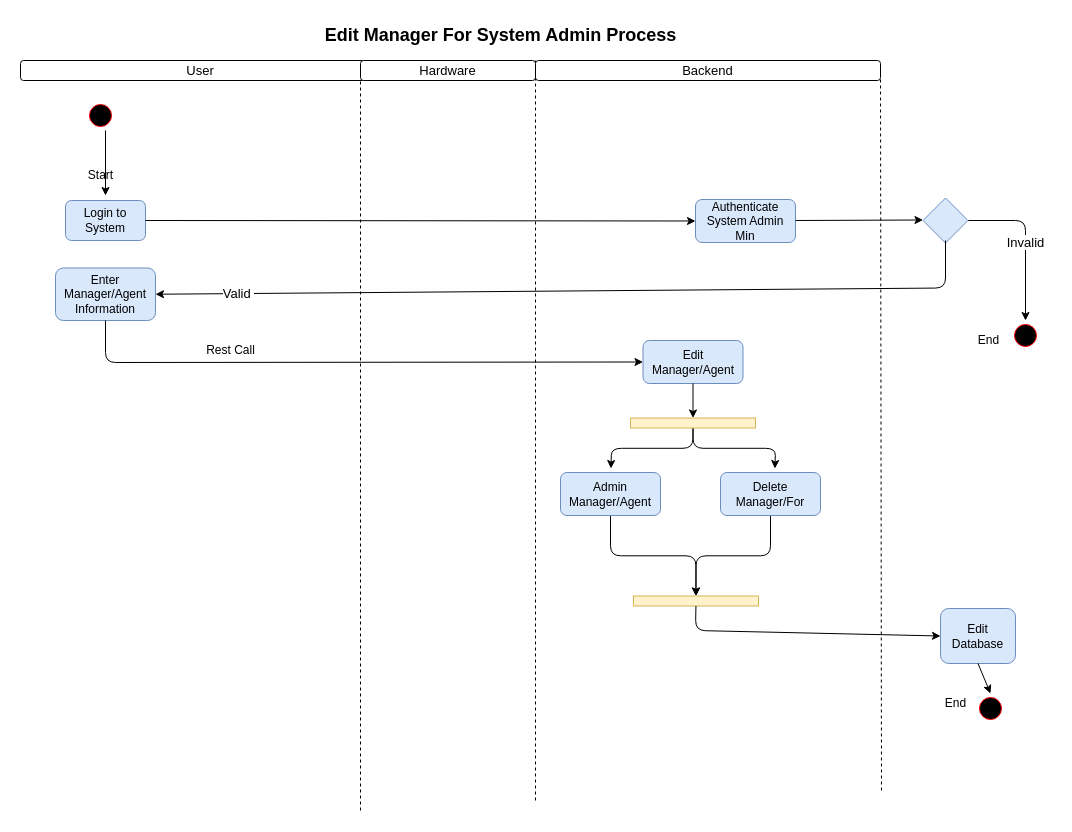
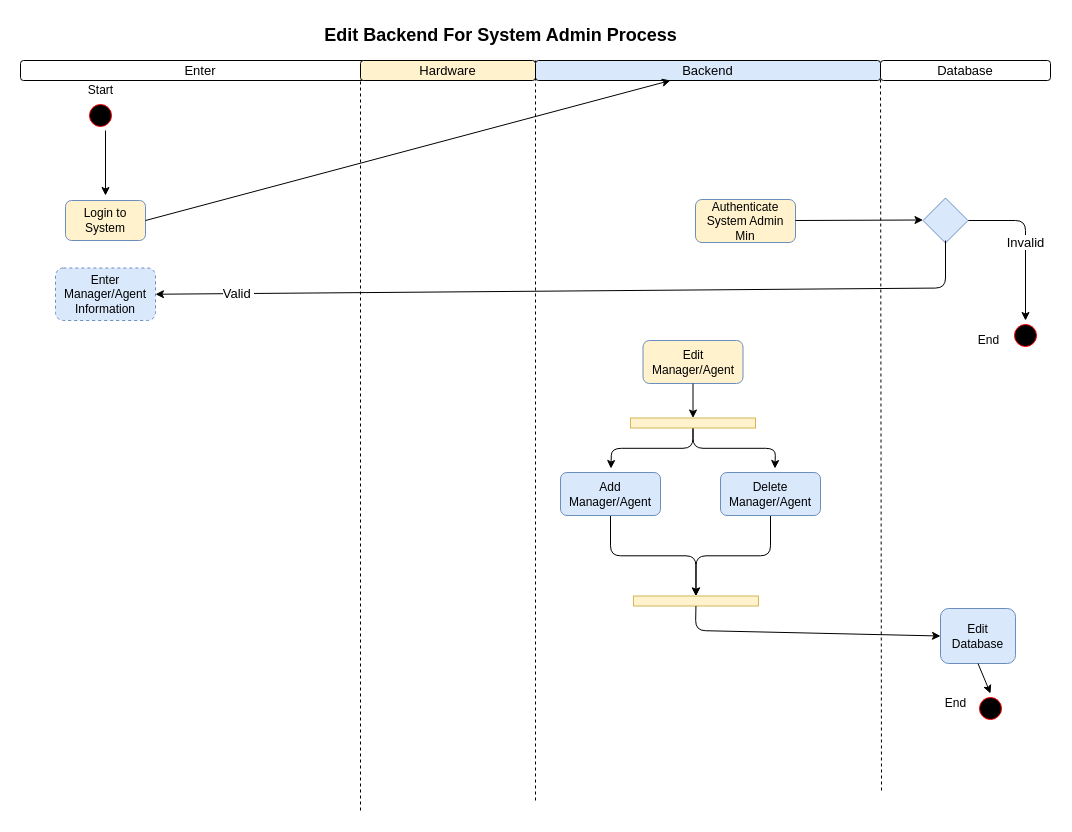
node "Edit Manager For System Admin Process": label "Edit Manager For System Admin Process" -> "Edit Backend For System Admin Process"
node "User": label "User" -> "Enter"
node "Hardware": fillcolor #ffffff -> #fff2cc
node "Backend": fillcolor #ffffff -> #dae8fc
node "Database": added
node "Start": moved (101, 176) -> (101, 91)
node "Login to System": fillcolor #dae8fc -> #fff2cc
edge "Login to System" -> "Authenticate System Admin Min": now "Login to System" -> "Backend"
node "Authenticate System Admin Min": fillcolor #dae8fc -> #fff2cc
node "Enter Manager/Agent Information": style solid -> dashed
node "Rest Call": removed
edge "Enter Manager/Agent Information" -> "Edit Manager/Agent": removed
node "Edit Manager/Agent": fillcolor #dae8fc -> #fff2cc
node "Admin Manager/Agent": label "Admin Manager/Agent" -> "Add Manager/Agent"
node "Delete Manager/For": label "Delete Manager/For" -> "Delete Manager/Agent"
